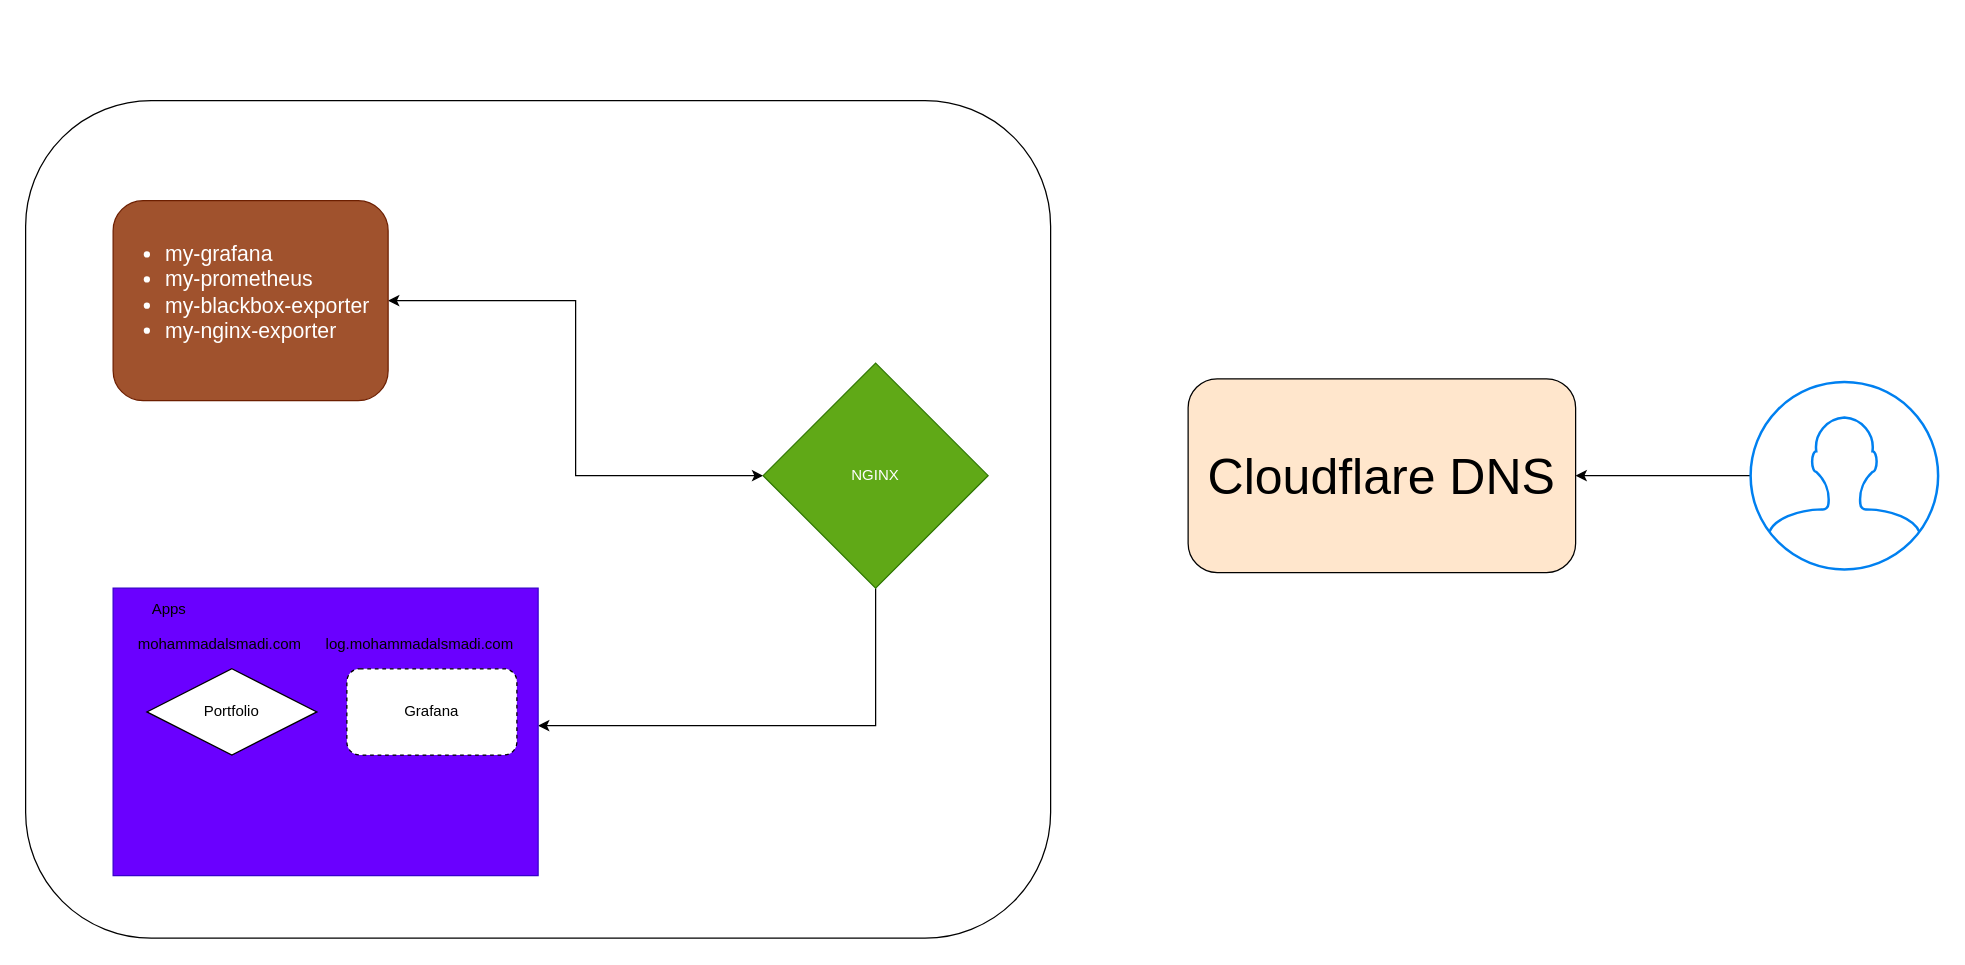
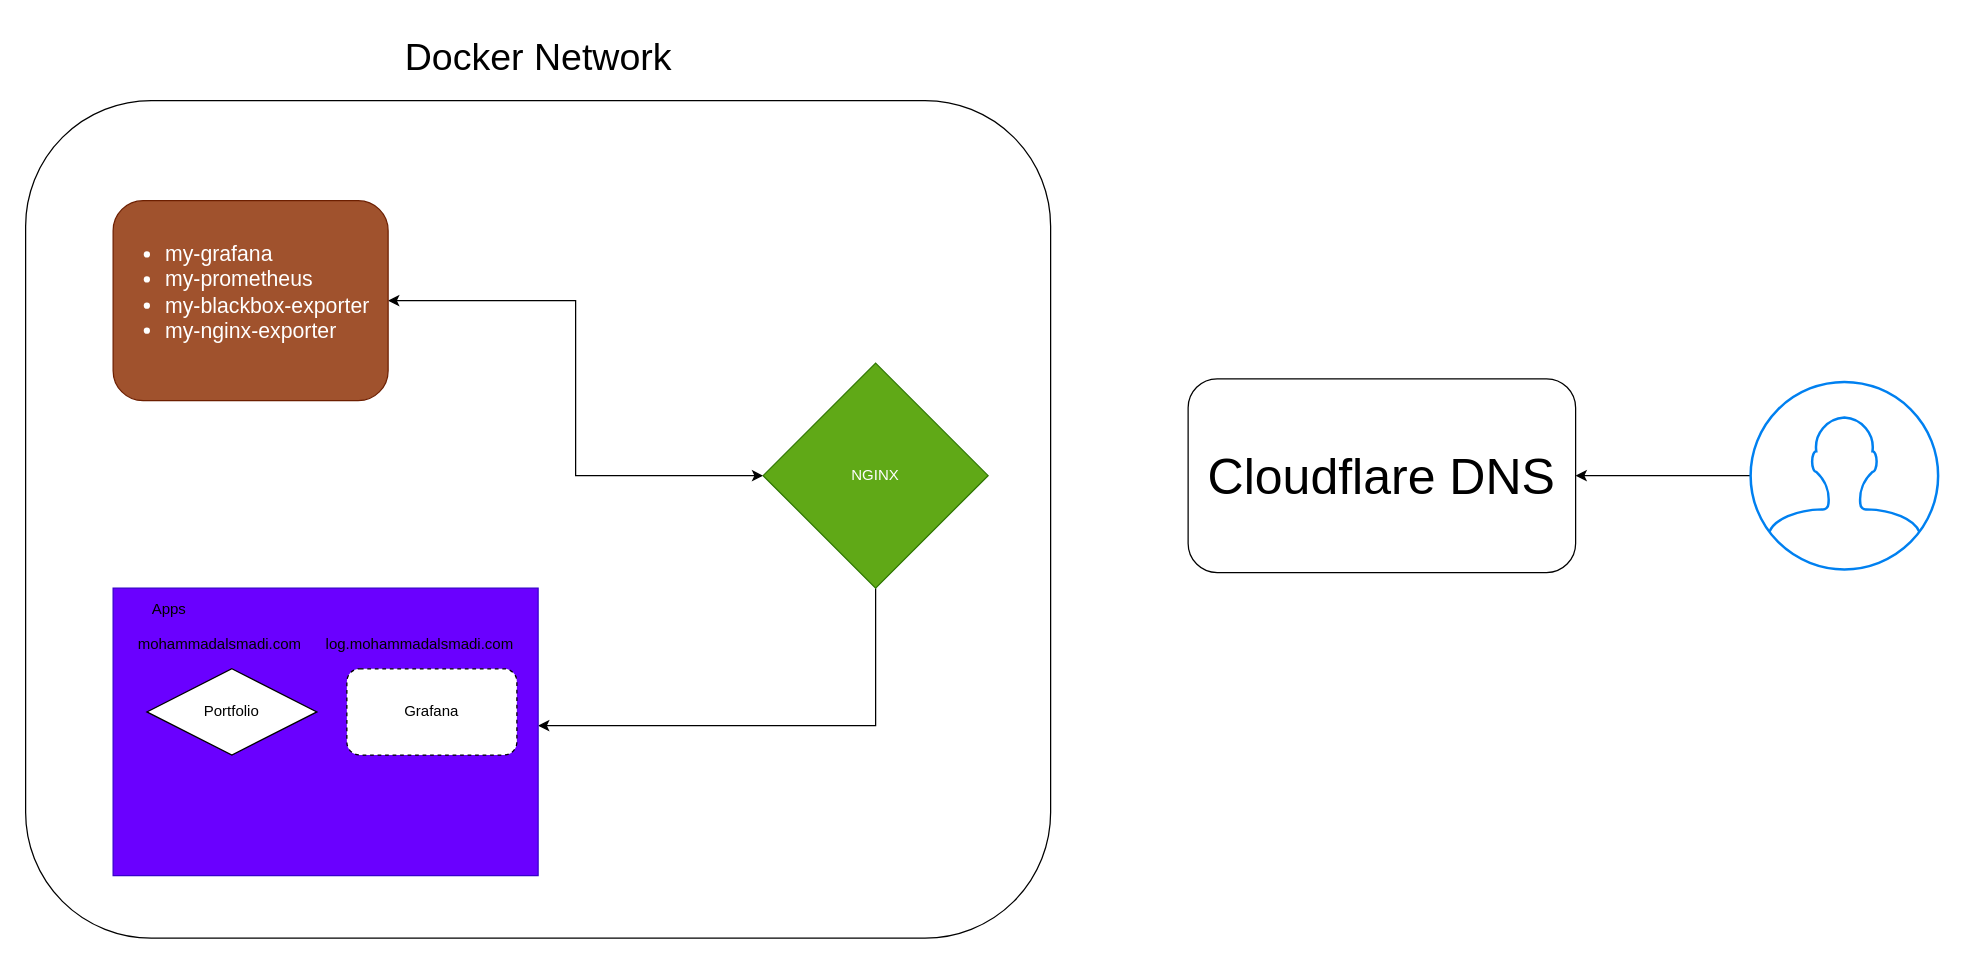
node "Docker Network": added
node "Cloudflare DNS": fillcolor #ffe6cc -> #ffffff
